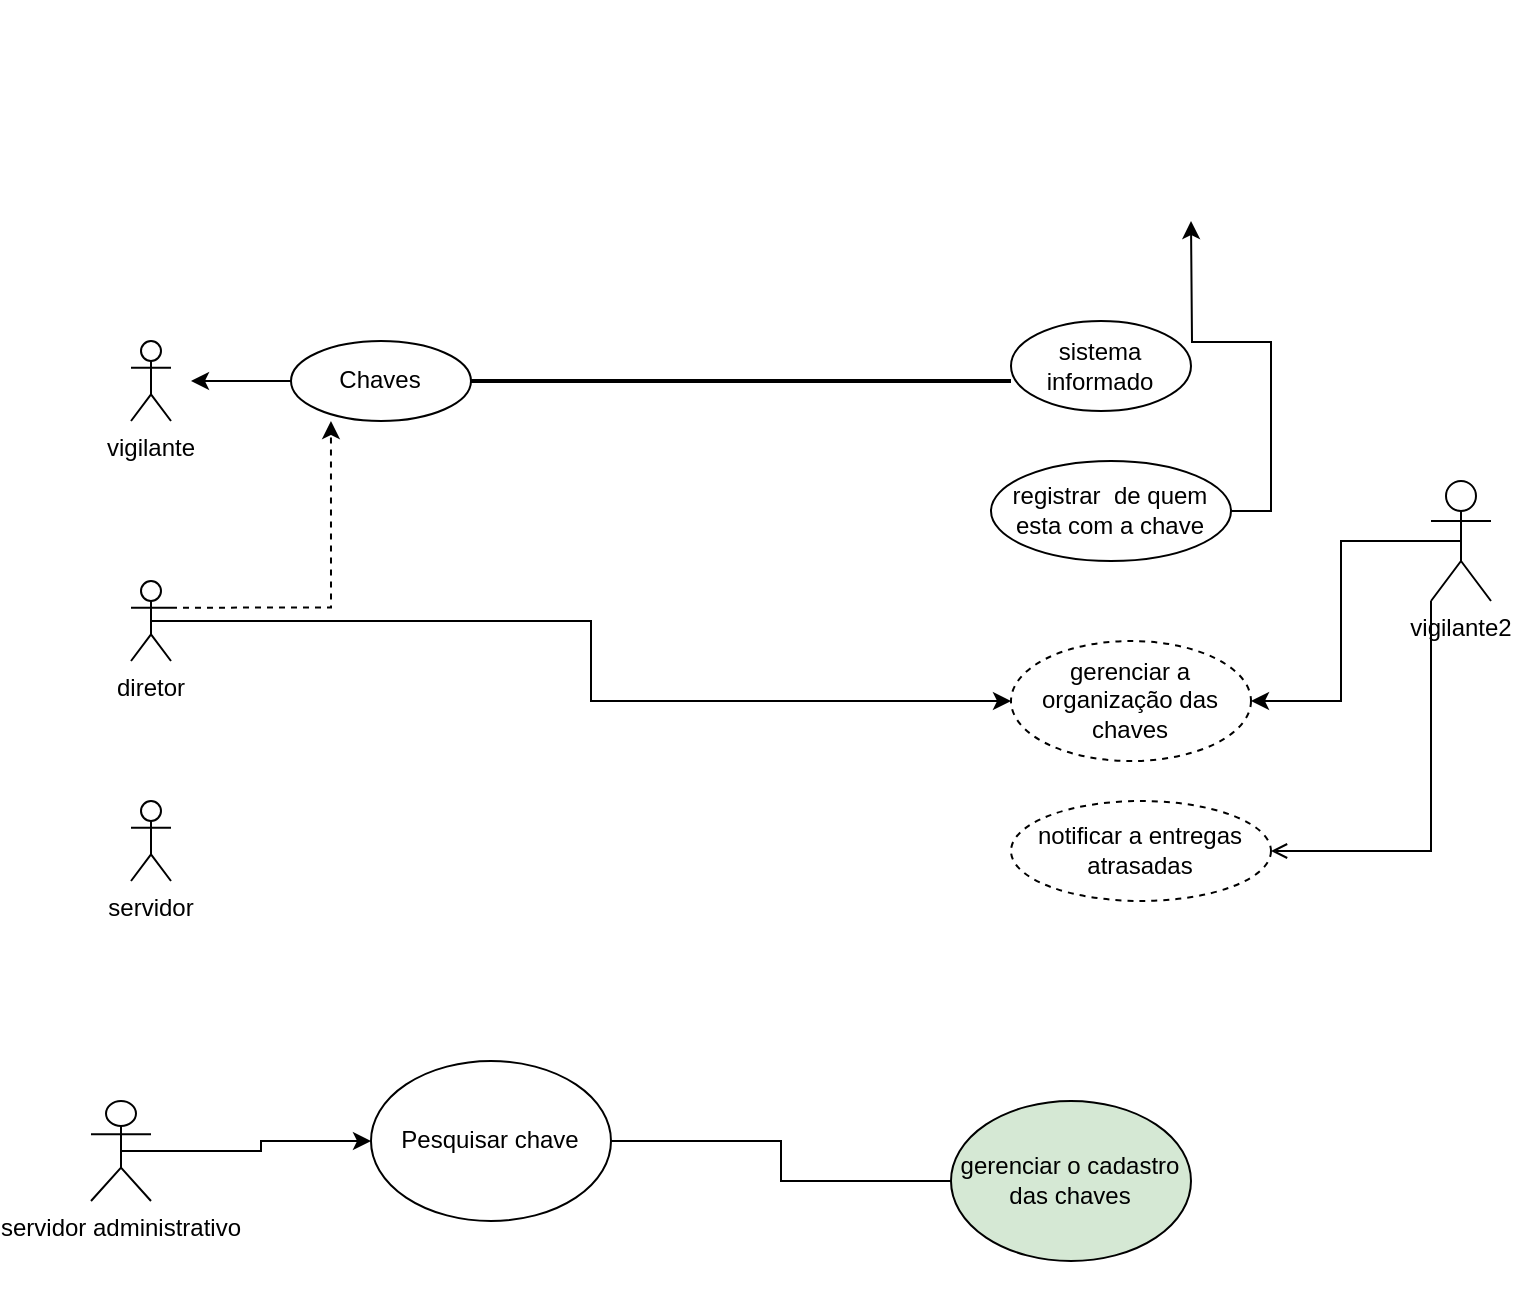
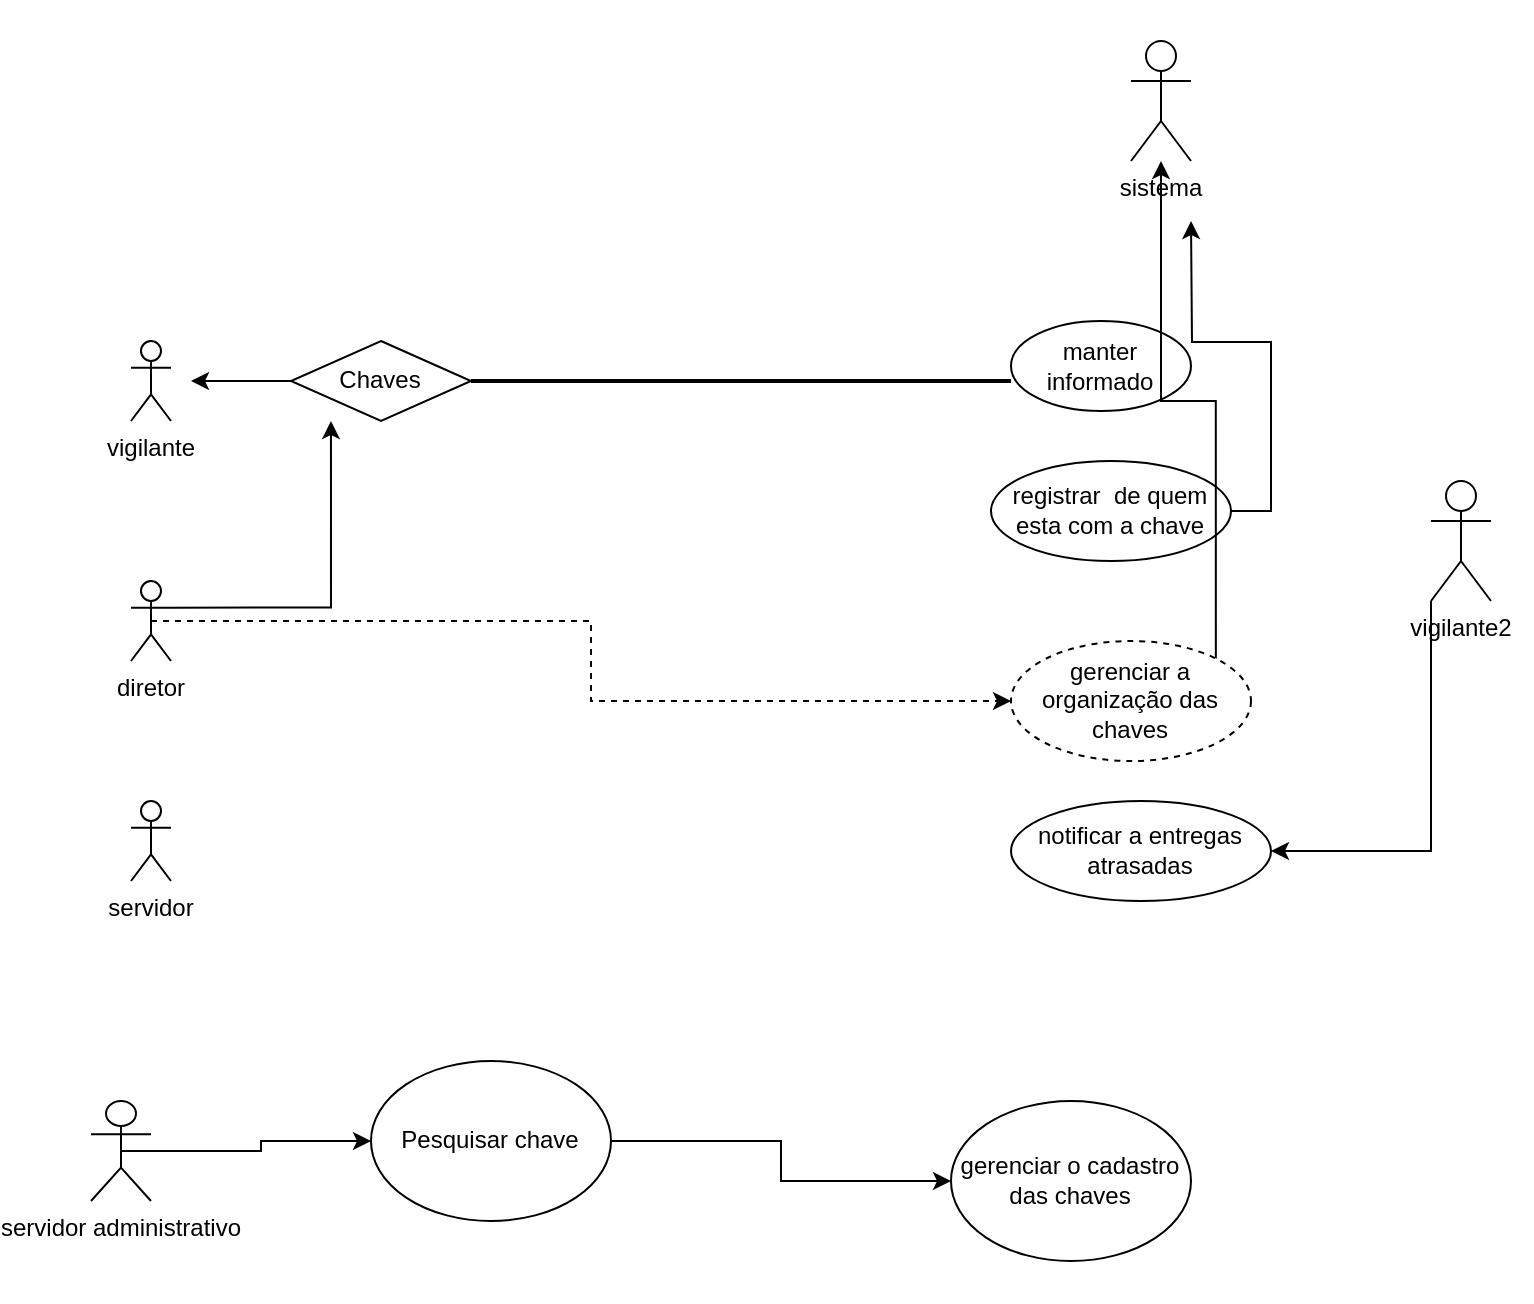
node "sistema": added
node "sistema informado": label "sistema informado" -> "manter informado"
node "Chaves": shape ellipse -> diamond
edge "gerenciar a organização das chaves" -> "sistema": added
edge "diretor" -> "Chaves": style dashed -> solid
edge "vigilante2" -> "gerenciar a organização das chaves": removed
edge "diretor" -> "gerenciar a organização das chaves": style solid -> dashed
node "notificar a entregas atrasadas": style dashed -> solid
edge "vigilante2" -> "notificar a entregas atrasadas": arrowhead open -> classic
edge "Pesquisar chave" -- "gerenciar o cadastro das chaves": arrowhead none -> classic
node "gerenciar o cadastro das chaves": fillcolor #d5e8d4 -> #ffffff
